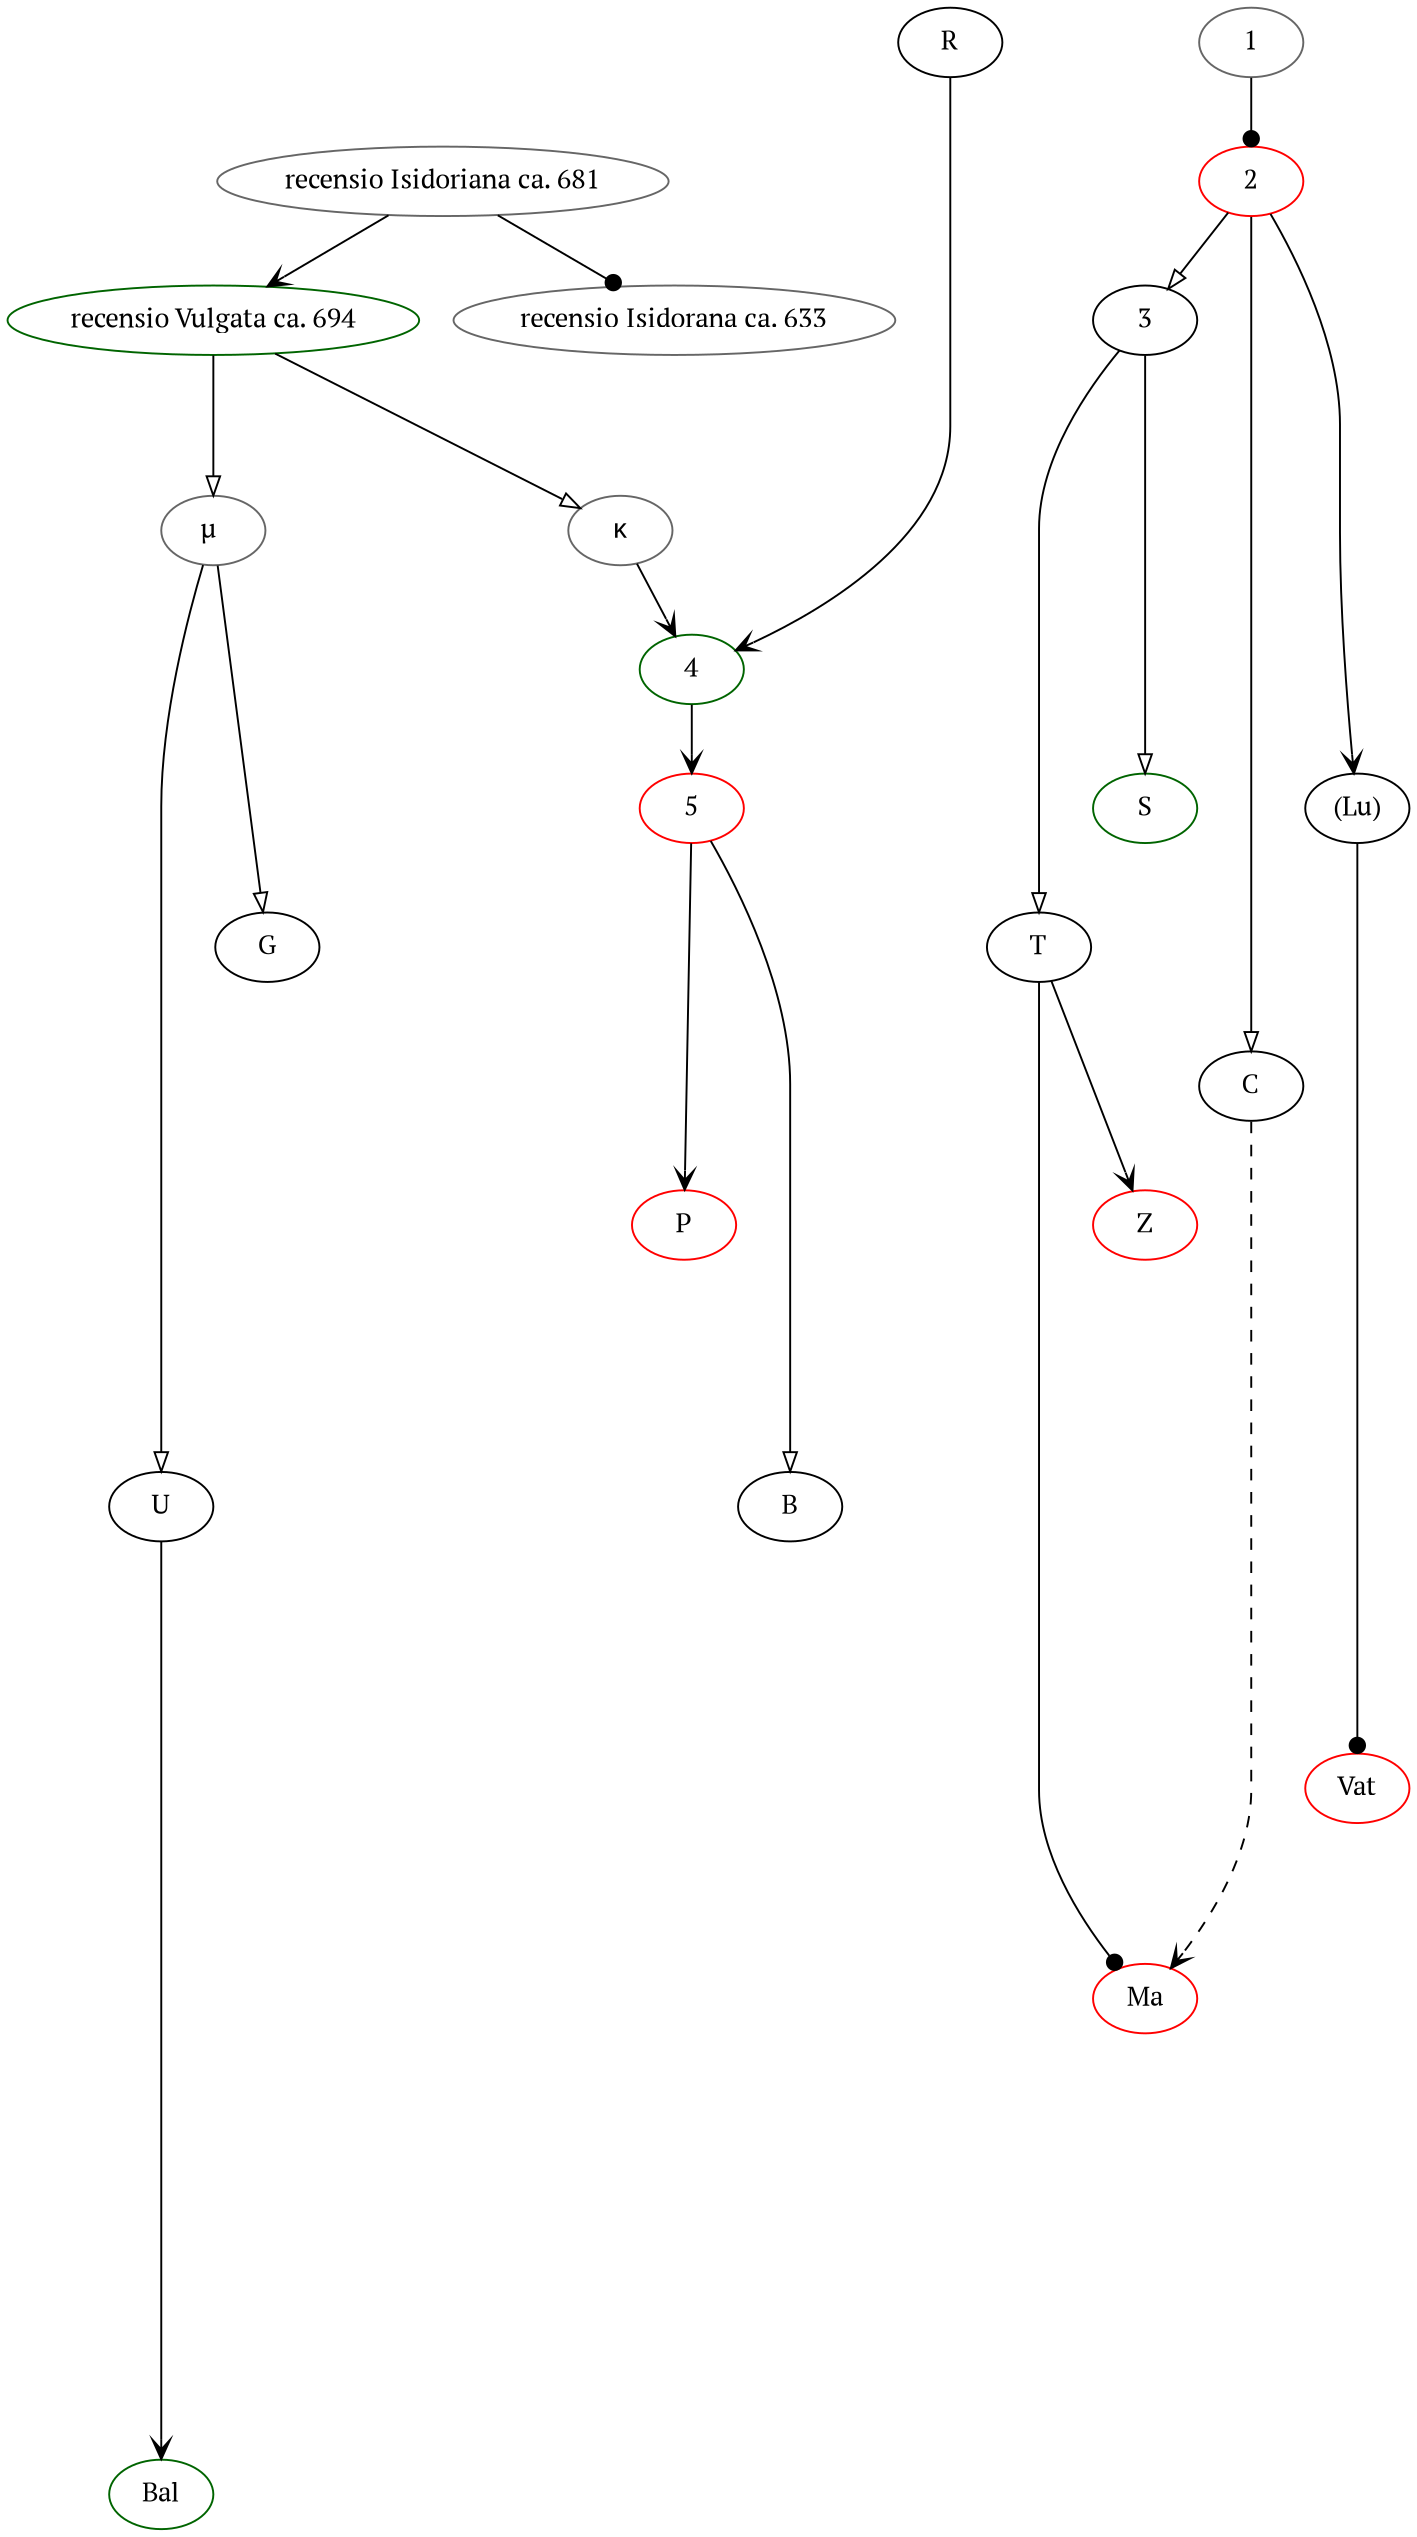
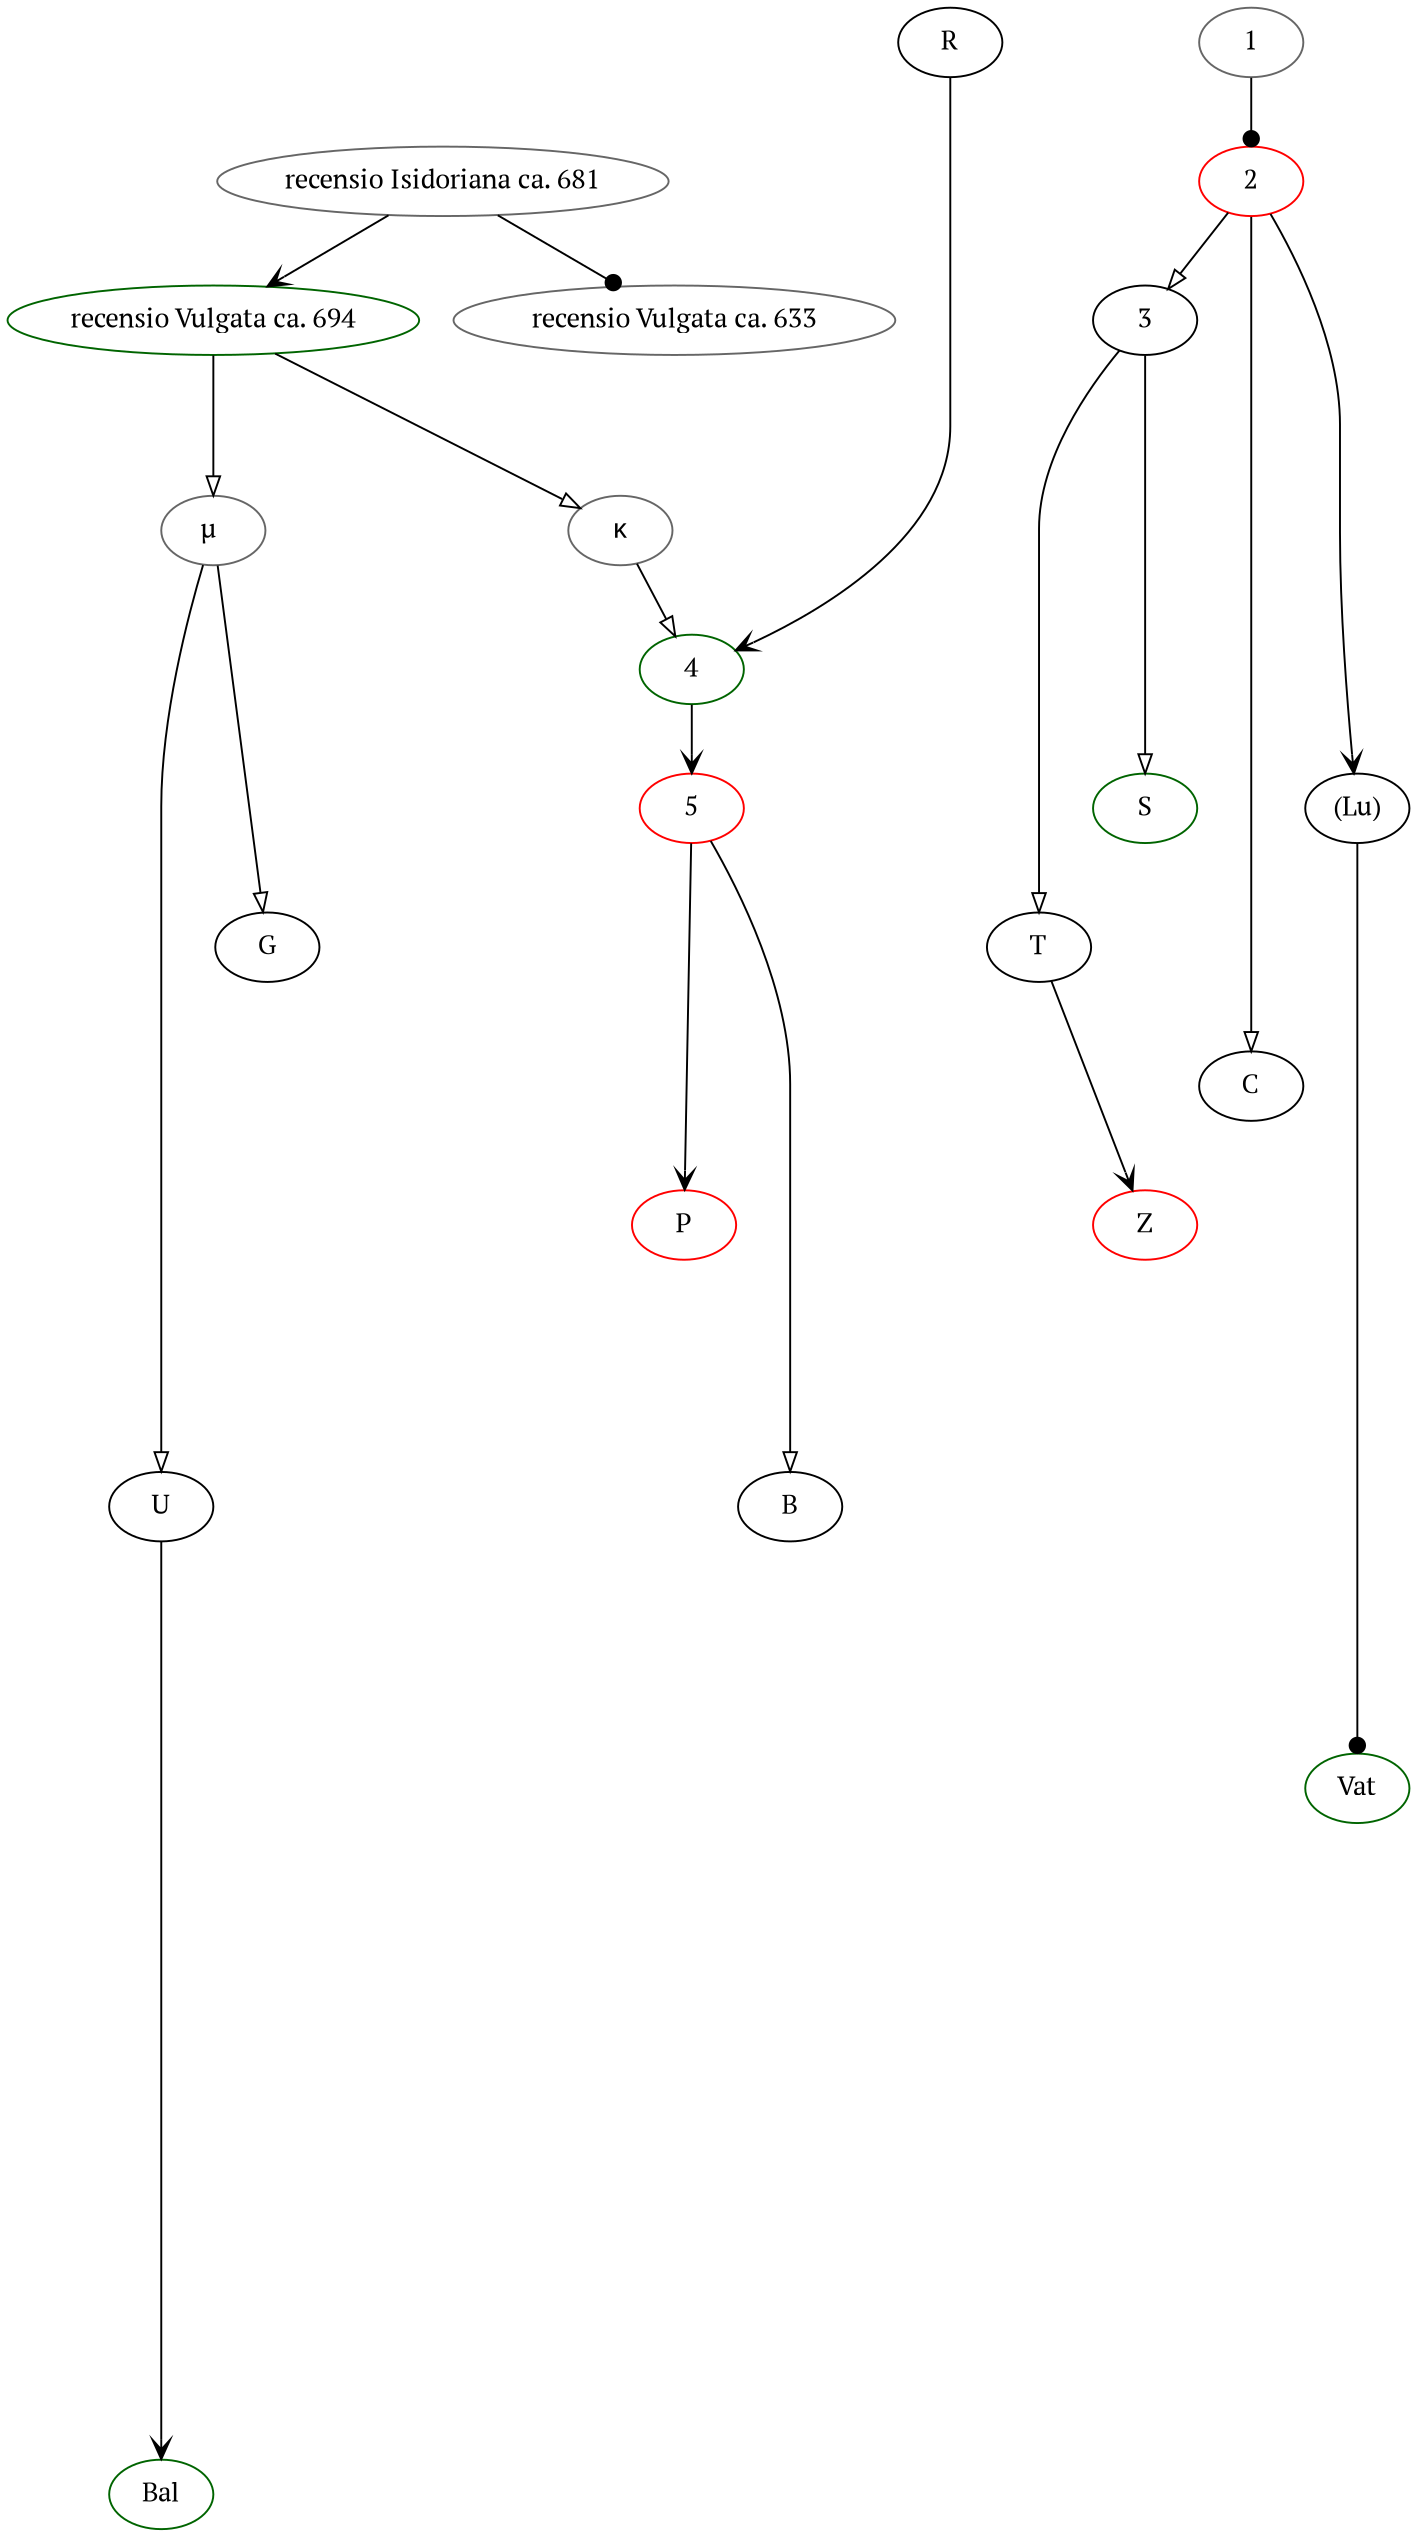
node "recensio Isidorana ca. 633": label "recensio Isidorana ca. 633" -> "recensio Vulgata ca. 633"
edge "κ" -> "4": arrowhead vee -> onormal
node "Vat": color red -> darkgreen
node "Ma": removed
